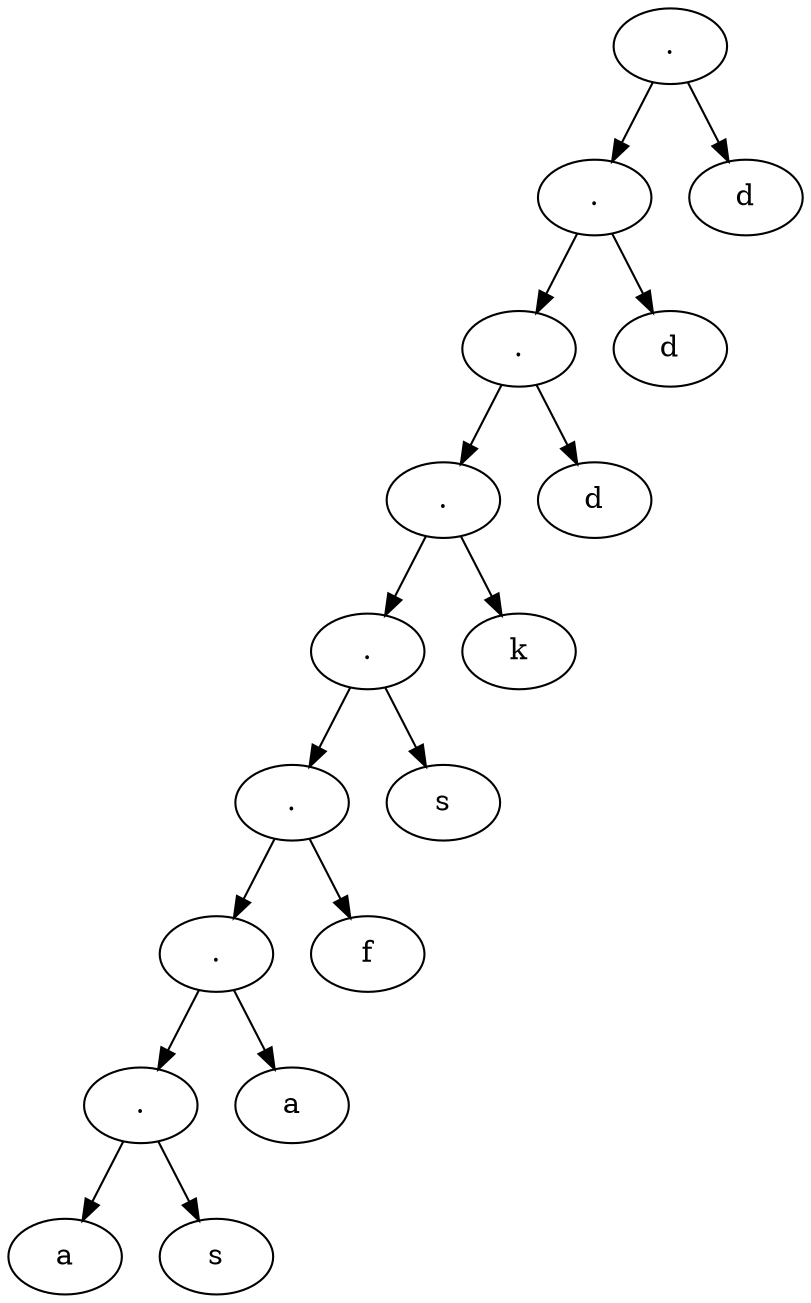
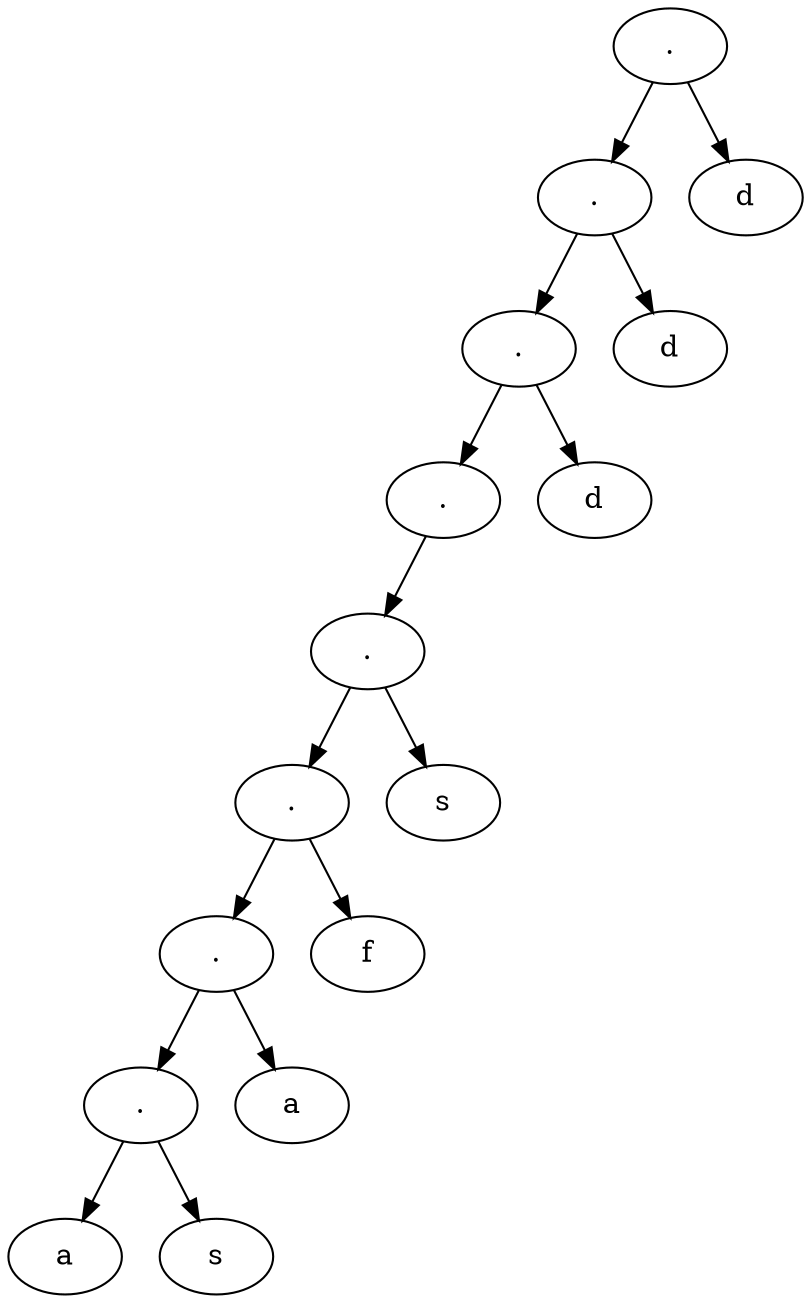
node "k": removed
